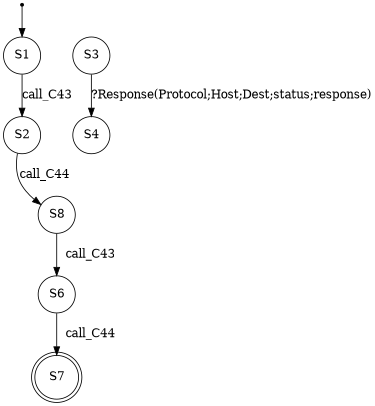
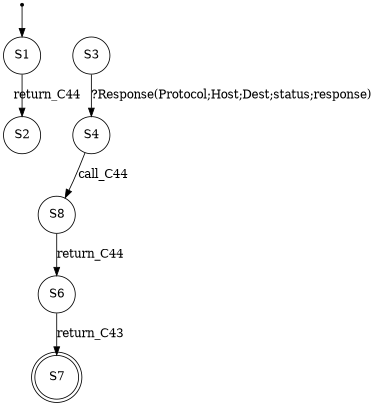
edge "S1" -> "S2": label "call_C43" -> "return_C44"
edge "S2" -> "S8": now "S4" -> "S8"
edge "S8" -> "S6": label "call_C43" -> "return_C44"
edge "S6" -> "S7": label "call_C44" -> "return_C43"
